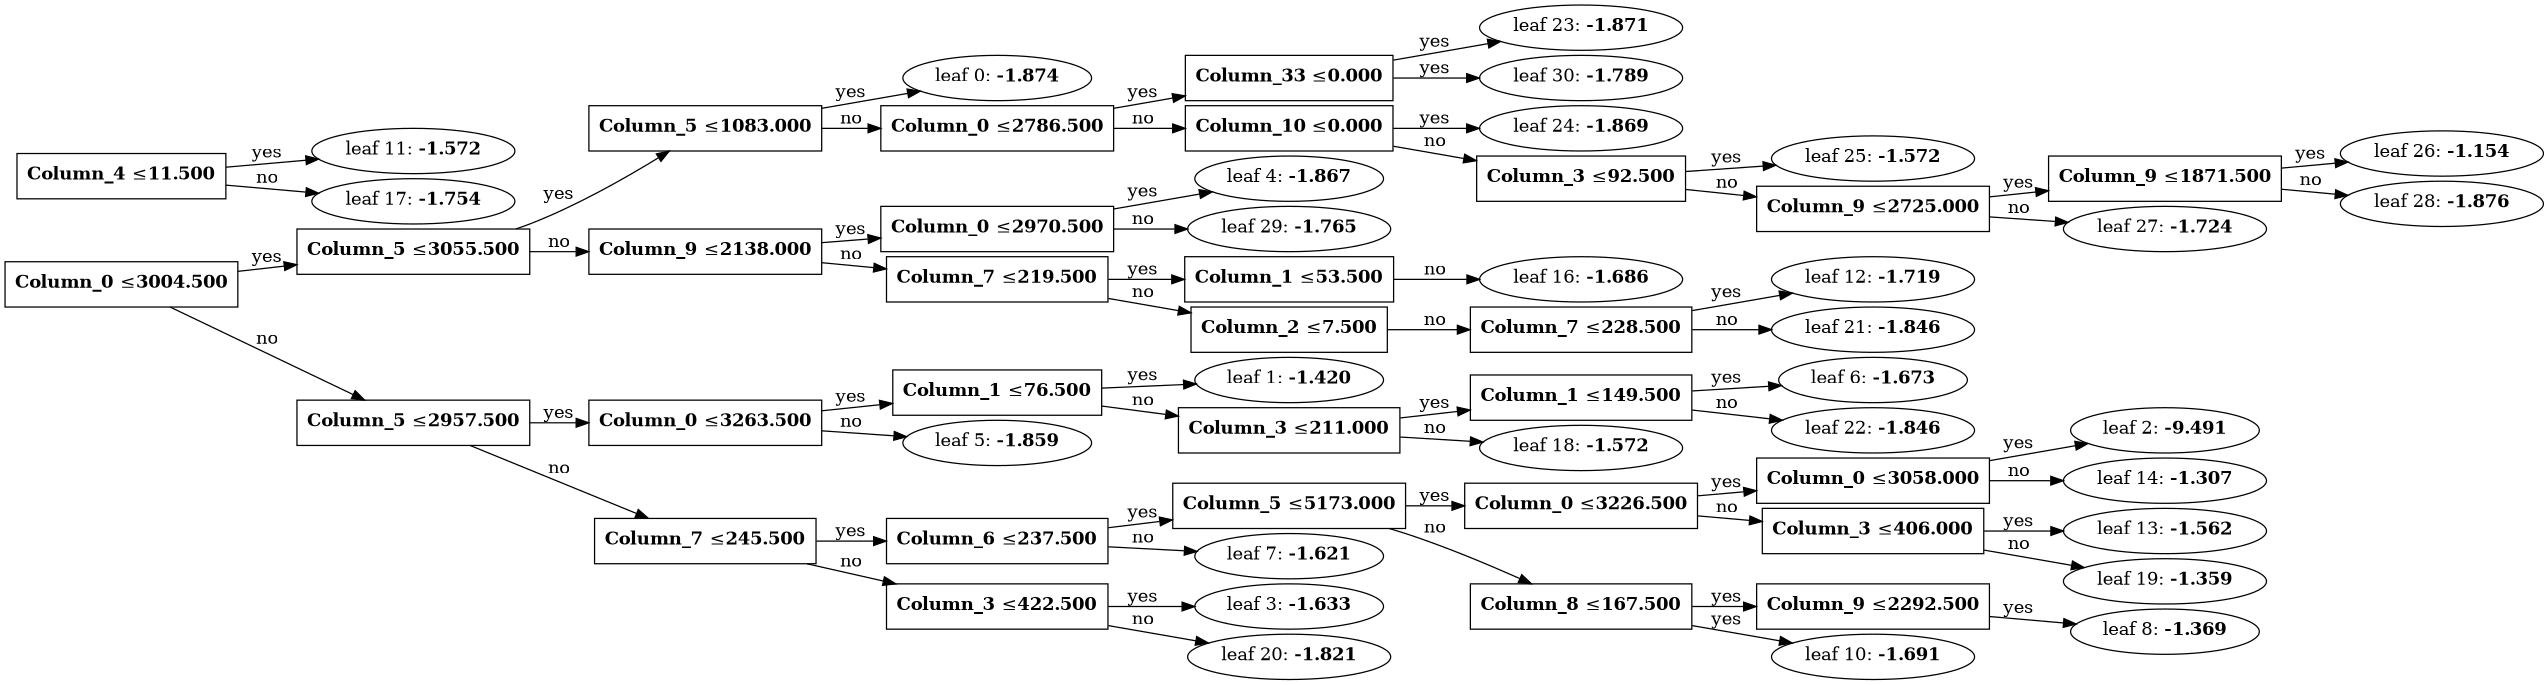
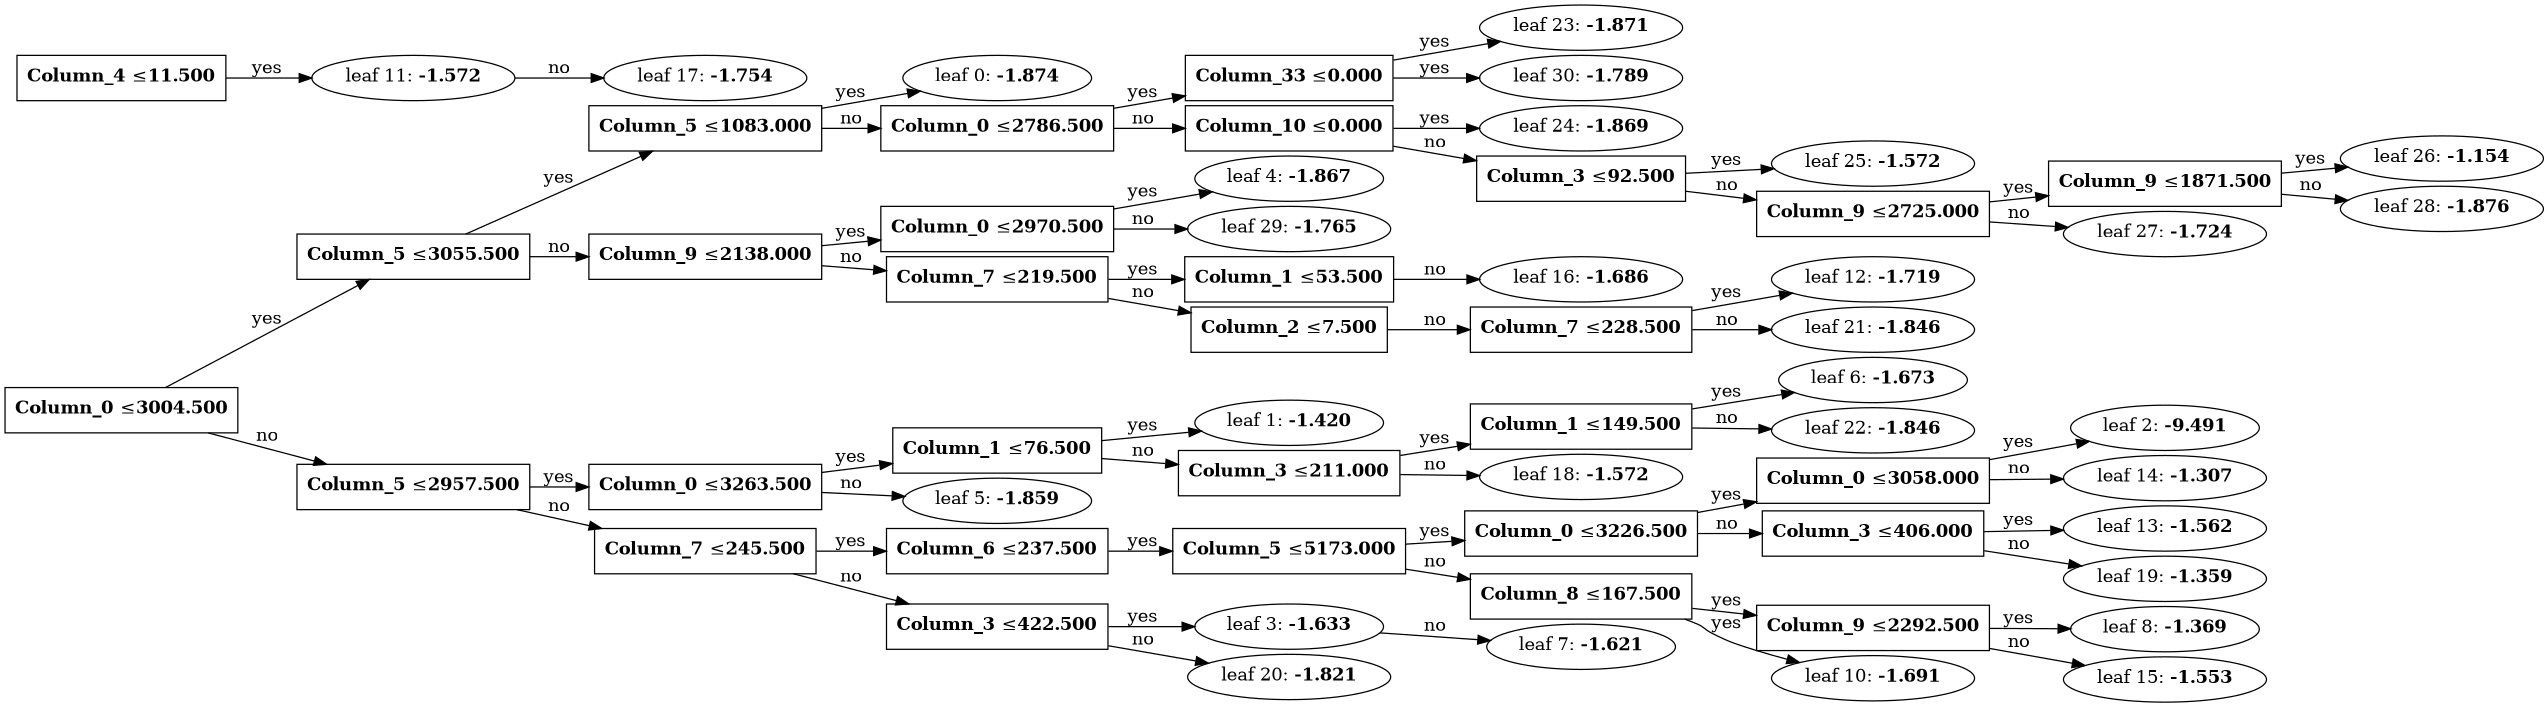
edge "Column_4" -> "leaf 17:": now "leaf 11:" -> "leaf 17:"
edge "Column_6" -> "leaf 7:": now "leaf 3:" -> "leaf 7:"
node "leaf 15:": added
